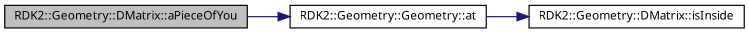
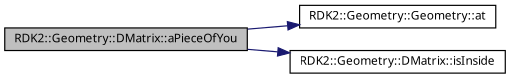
edge "RDK2::Geometry::Geometry::at" -> "RDK2::Geometry::DMatrix::isInside": now "RDK2::Geometry::DMatrix::aPieceOfYou" -> "RDK2::Geometry::DMatrix::isInside"
